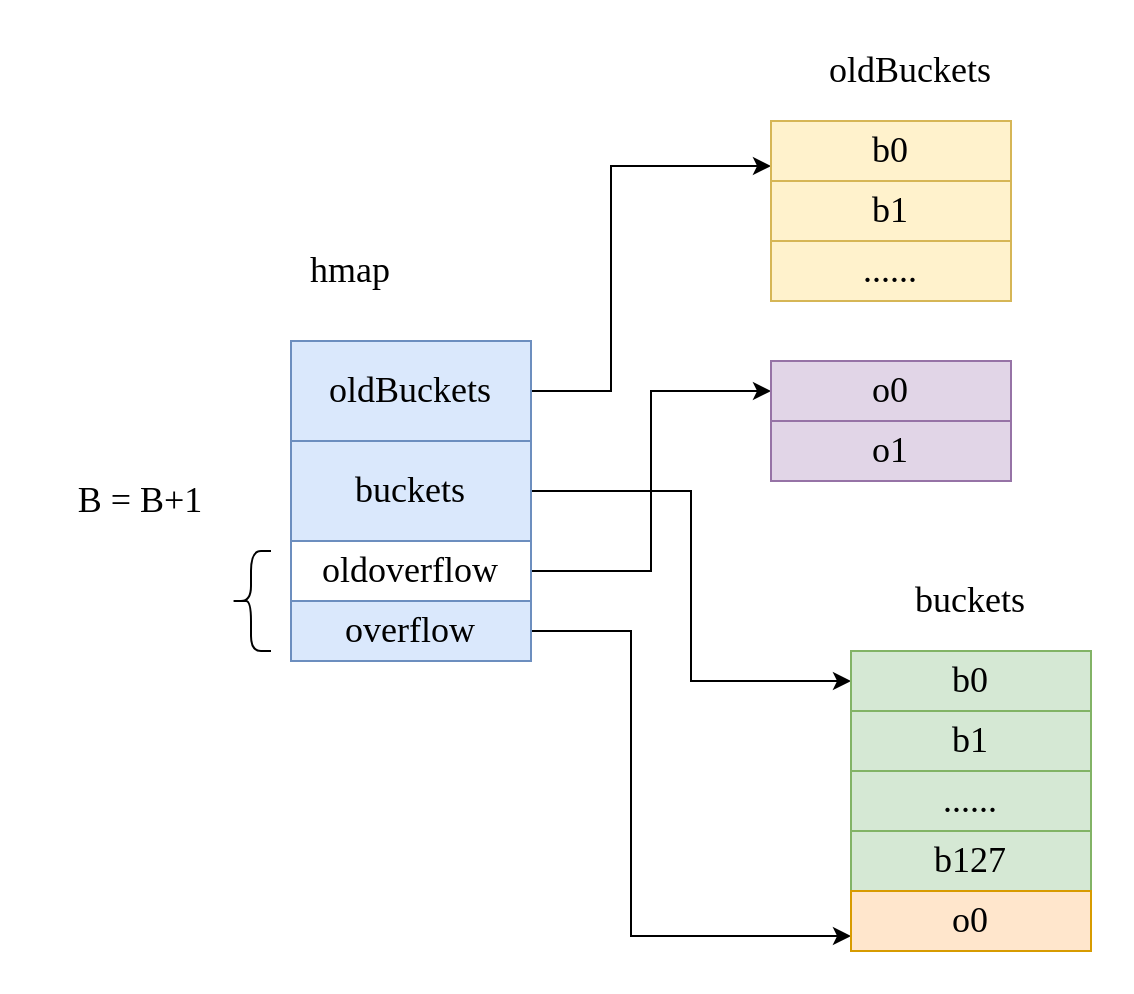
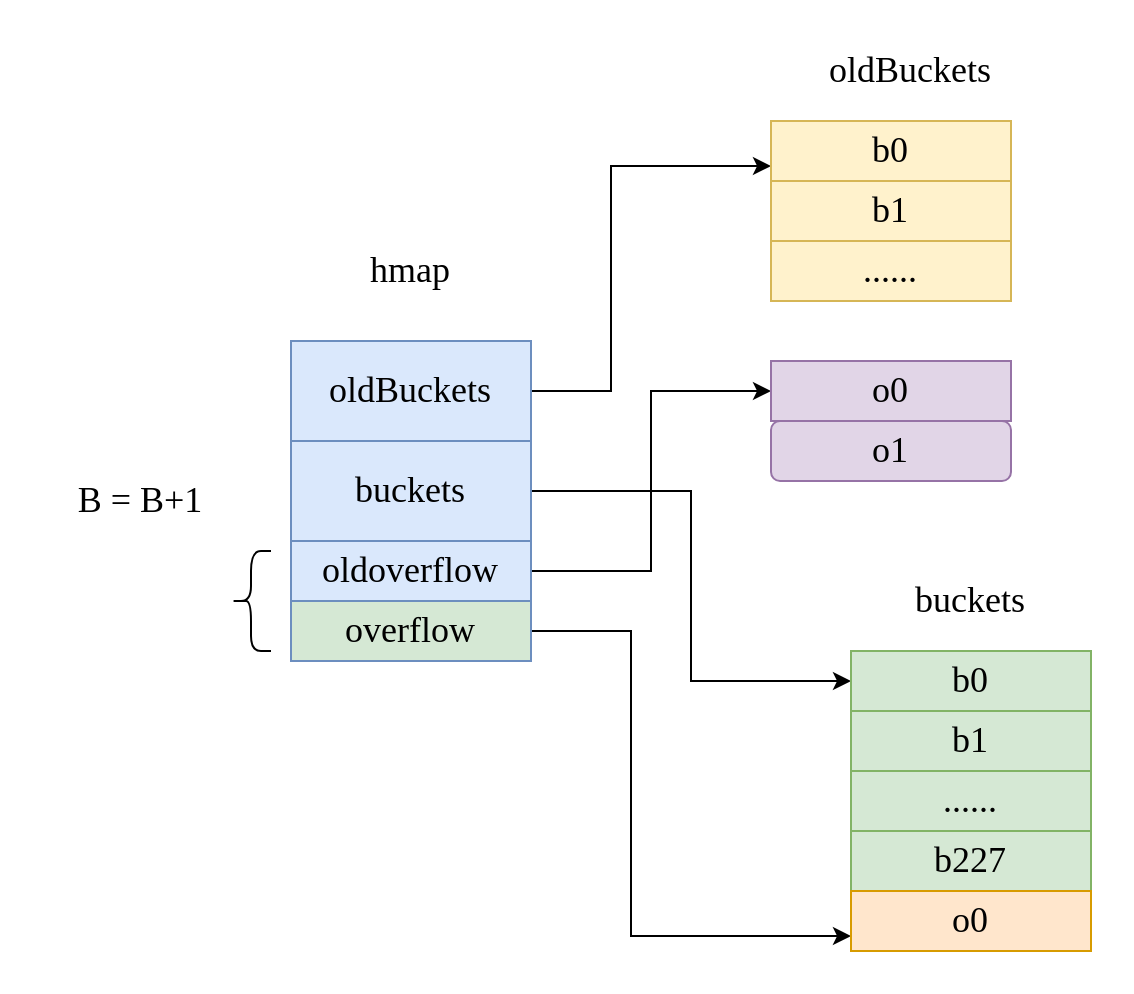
node "hmap": moved (351, 271) -> (411, 271)
node "o1": shape rectangle -> rounded rectangle
node "oldoverflow": fillcolor #ffffff -> #dae8fc
node "overflow": fillcolor #dae8fc -> #d5e8d4
node "b127": label "b127" -> "b227"
